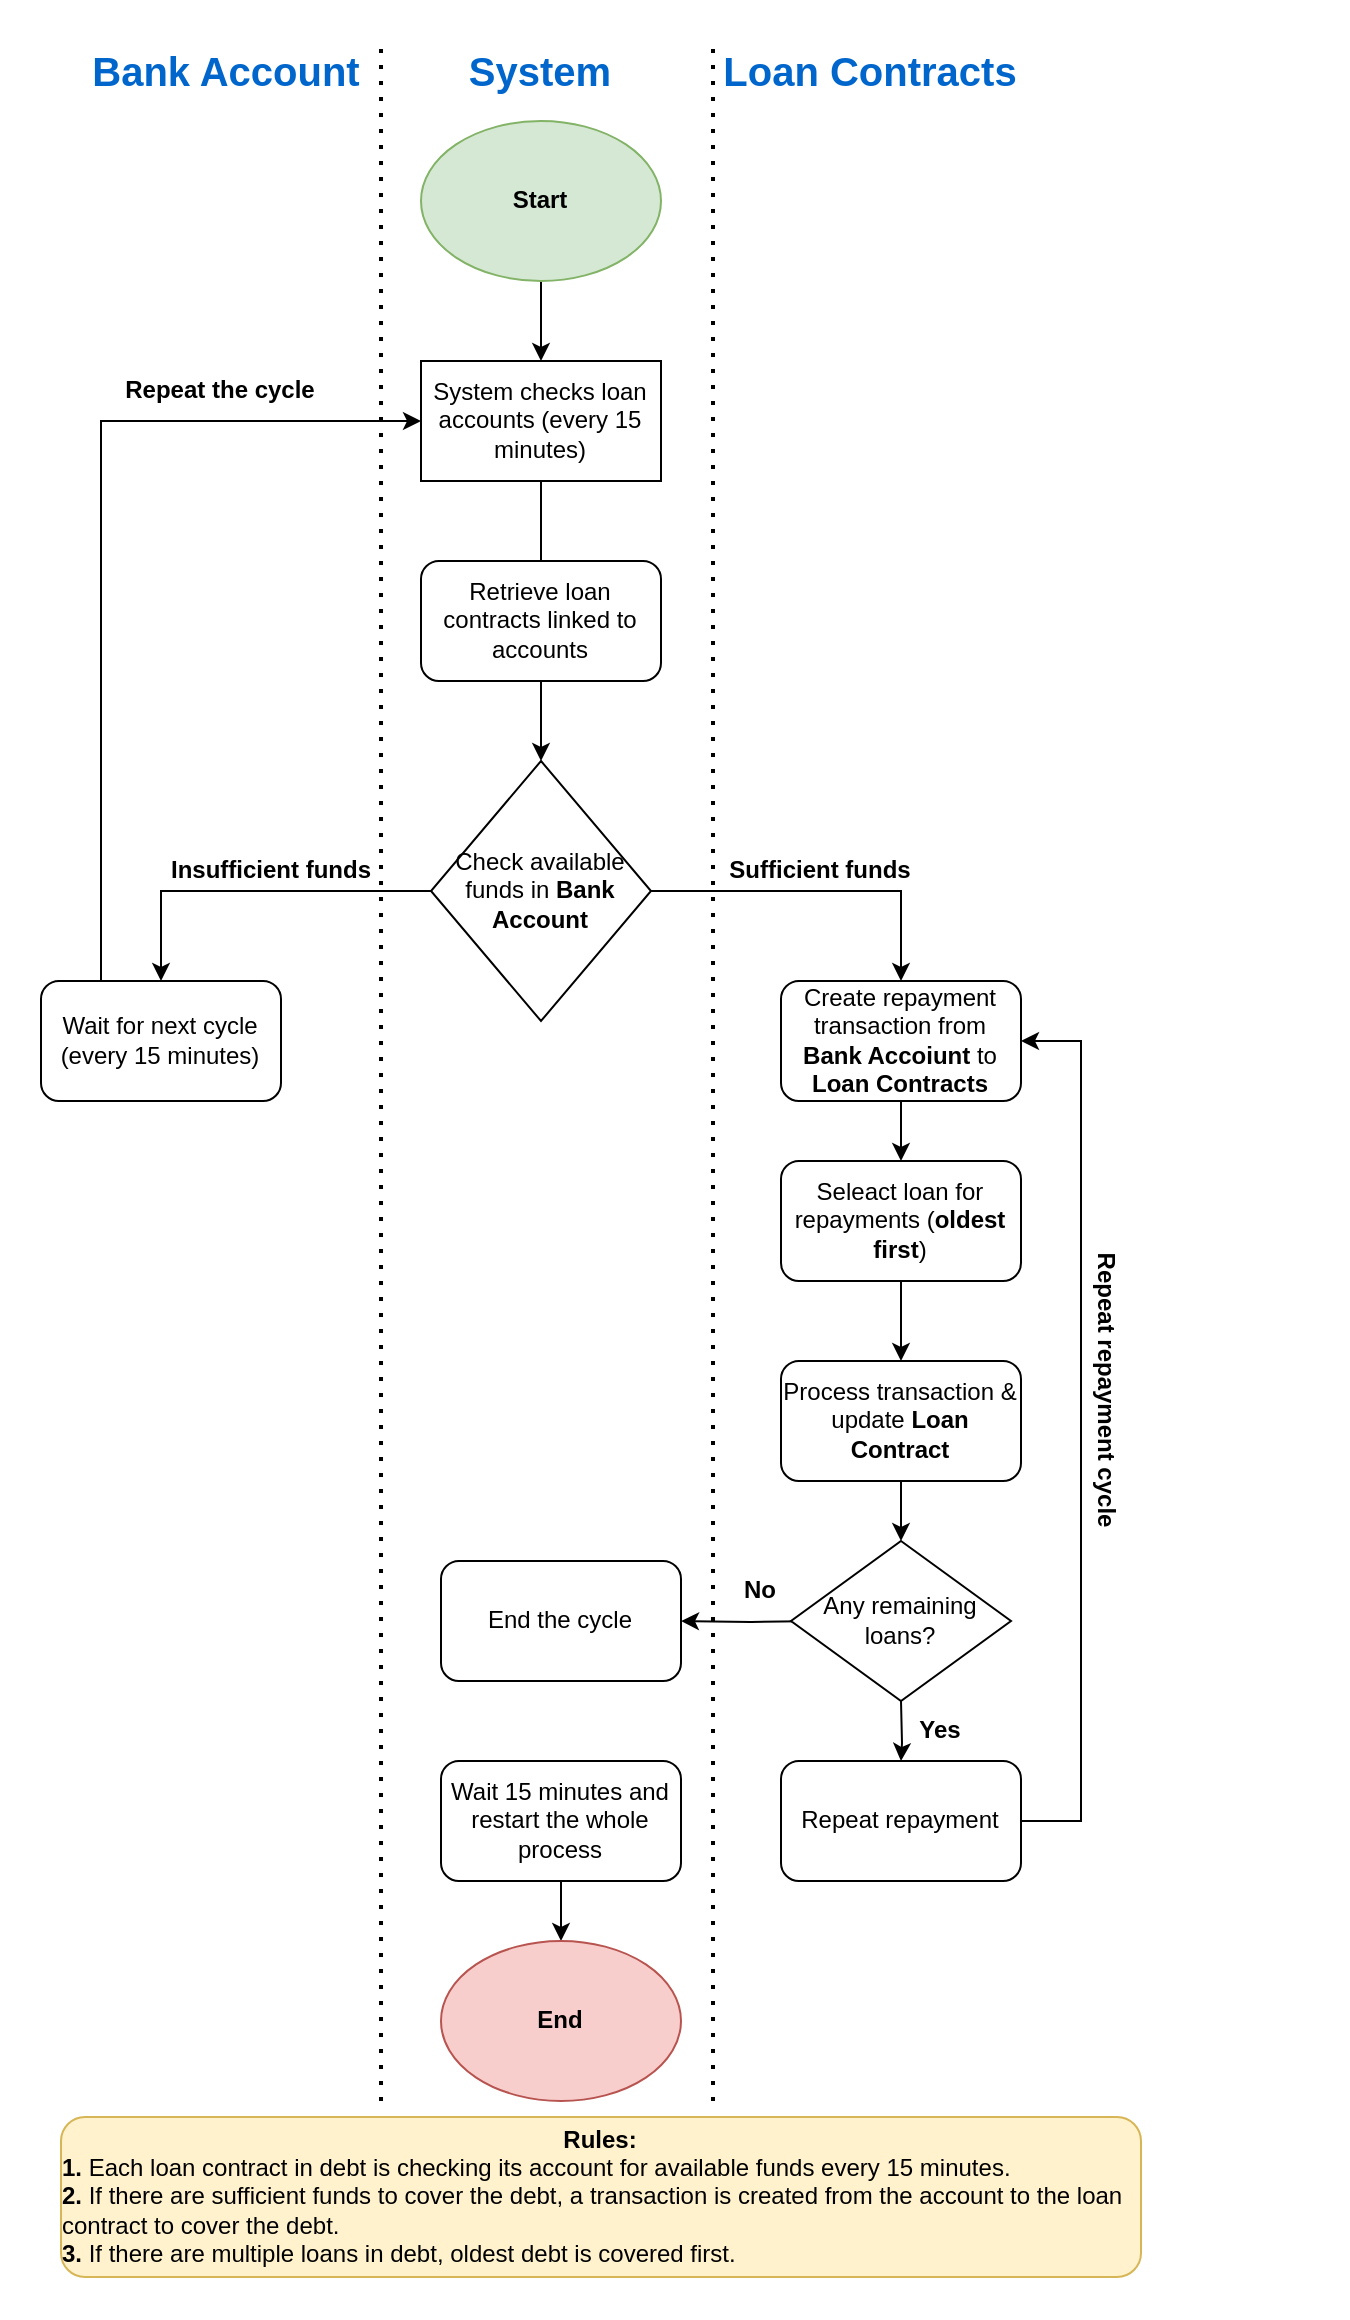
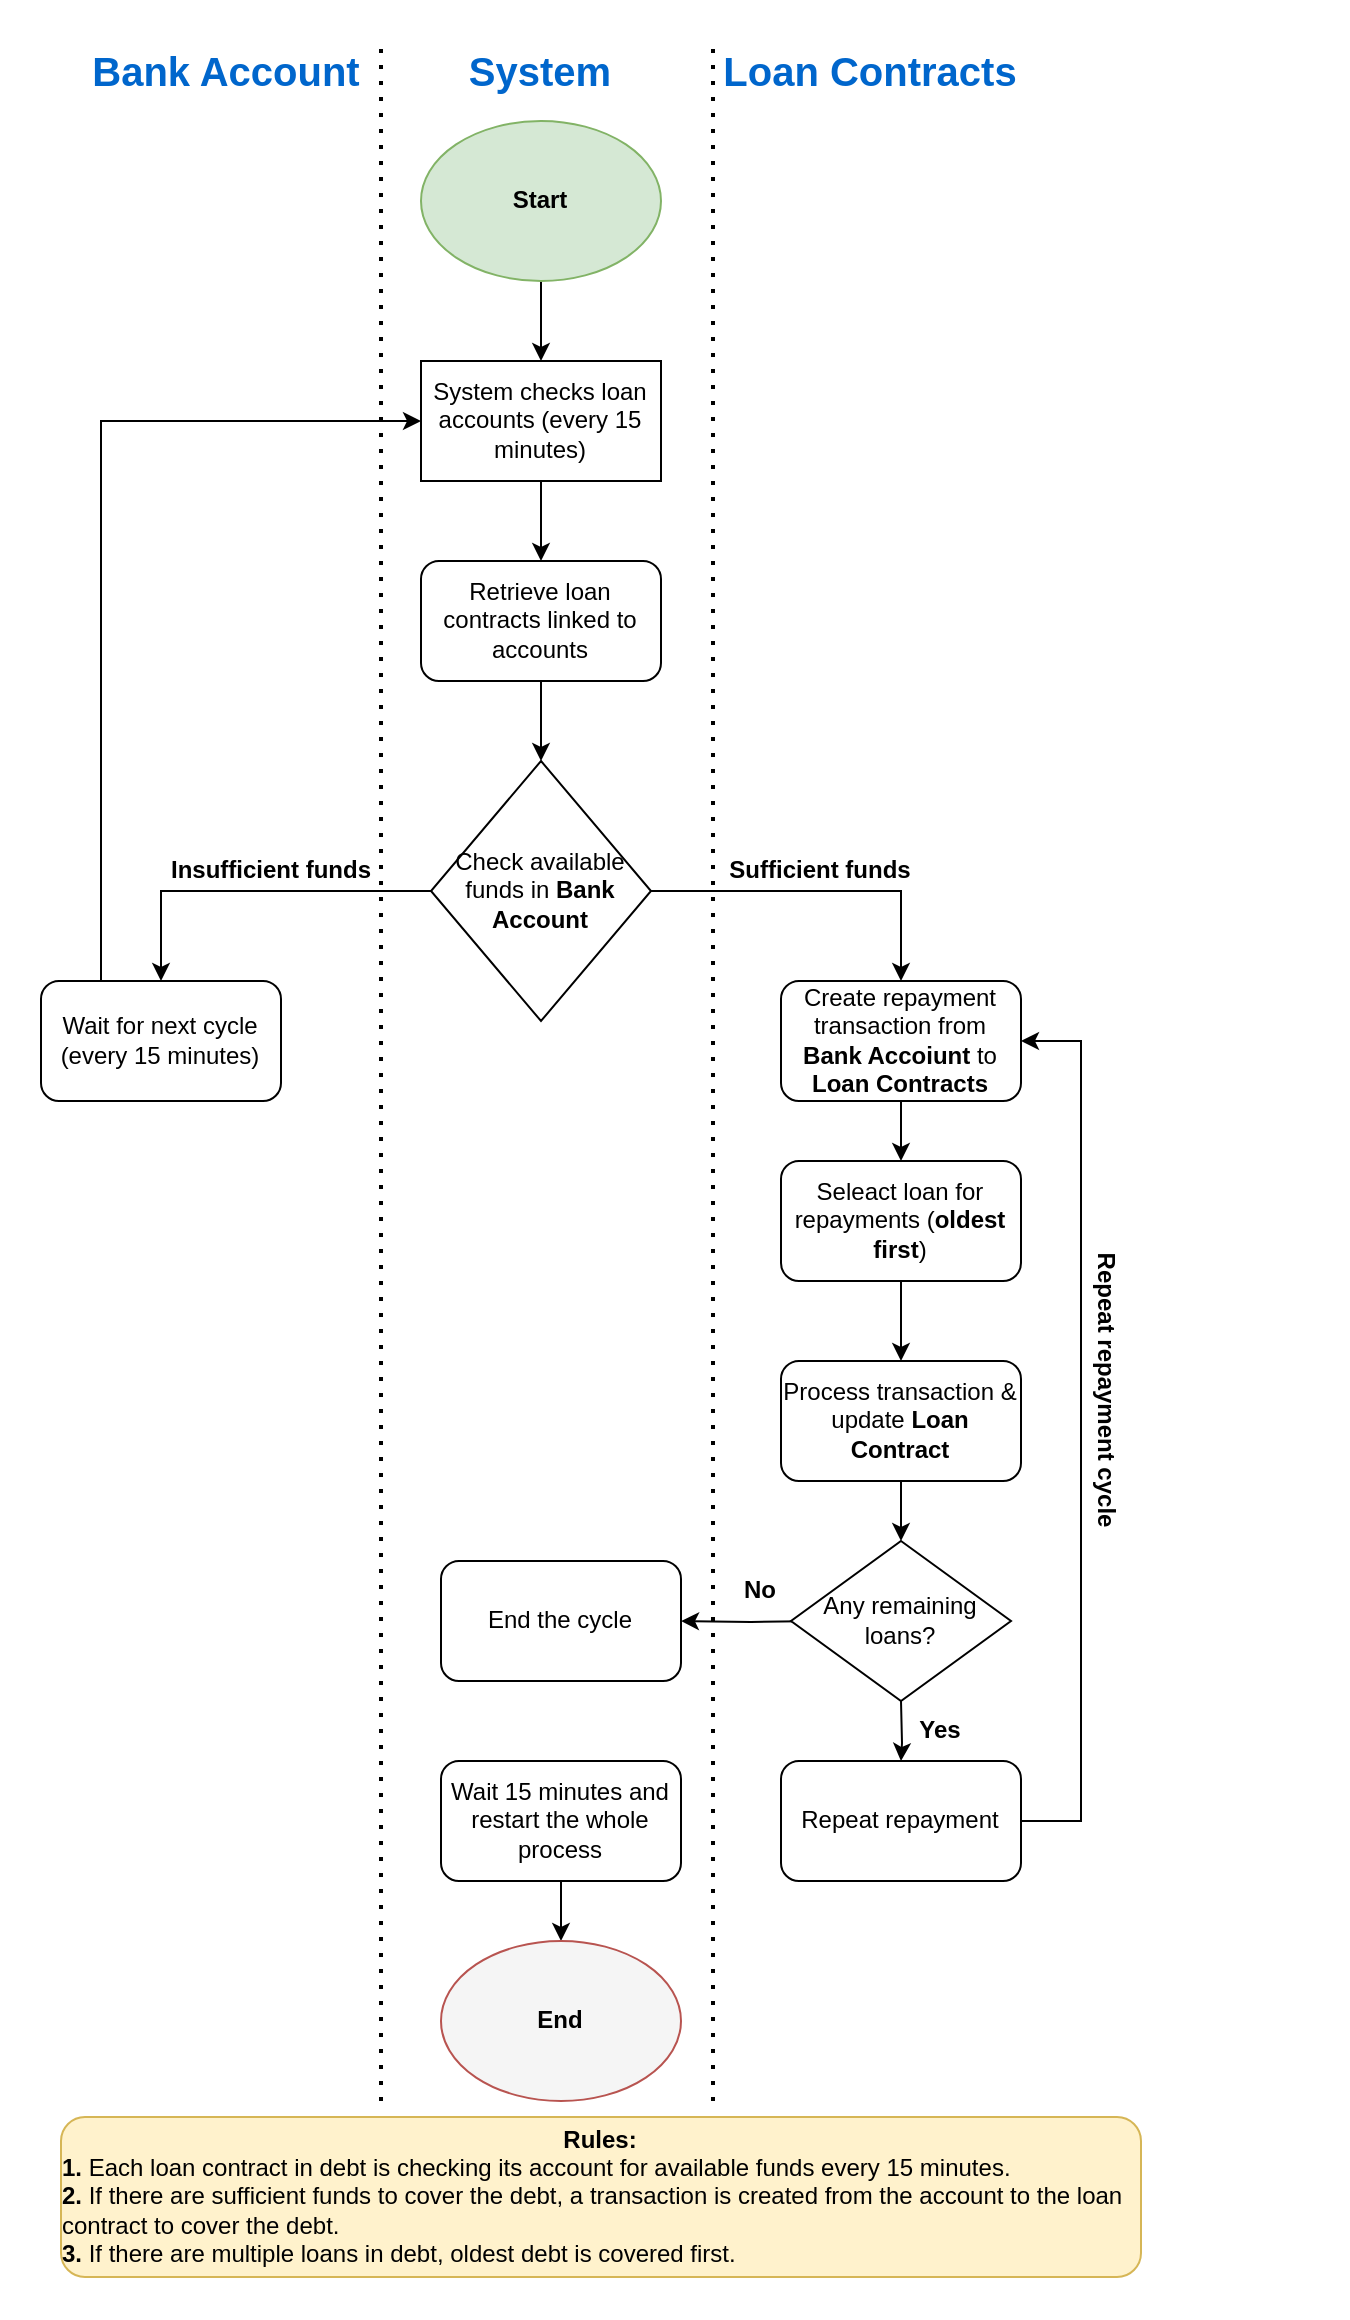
node "Repeat the cycle": removed
edge "System checks loan accounts (every 15 minutes)" -- "Retrieve loan contracts linked to accounts": arrowhead none -> classic
node "End": fillcolor #f8cecc -> #f5f5f5
